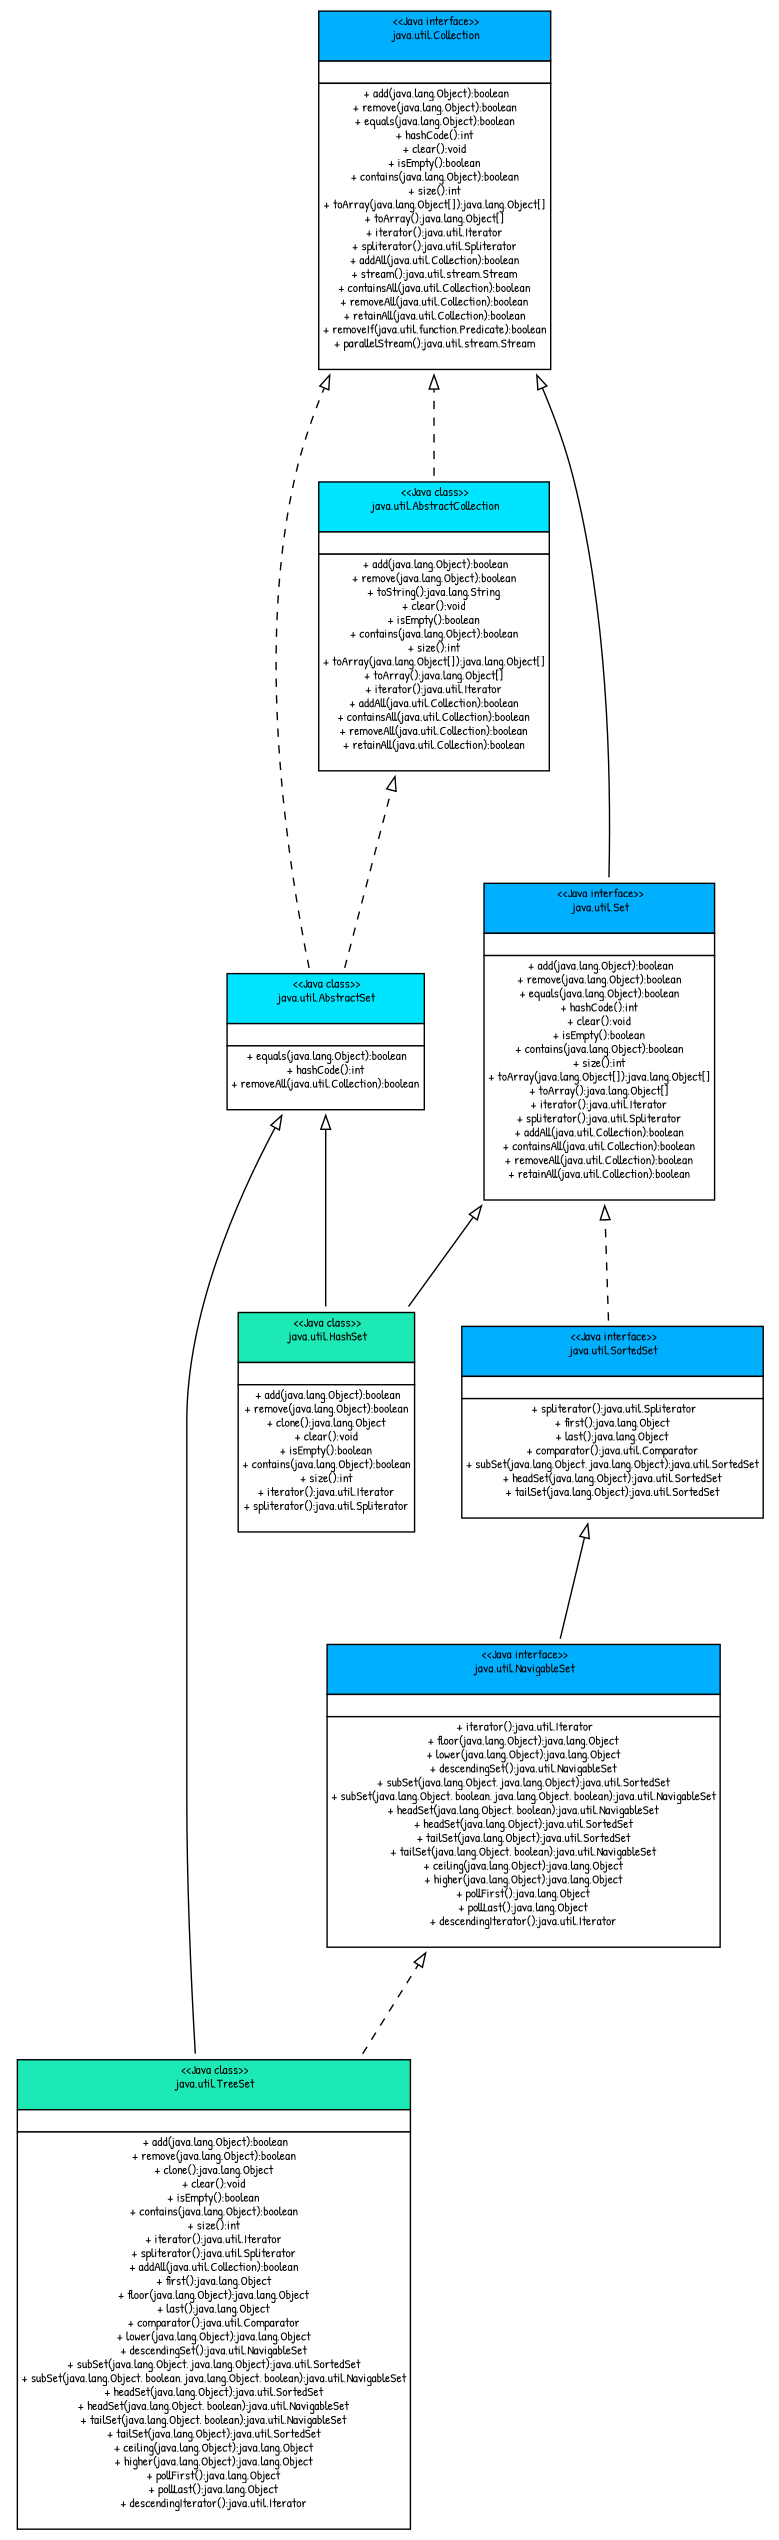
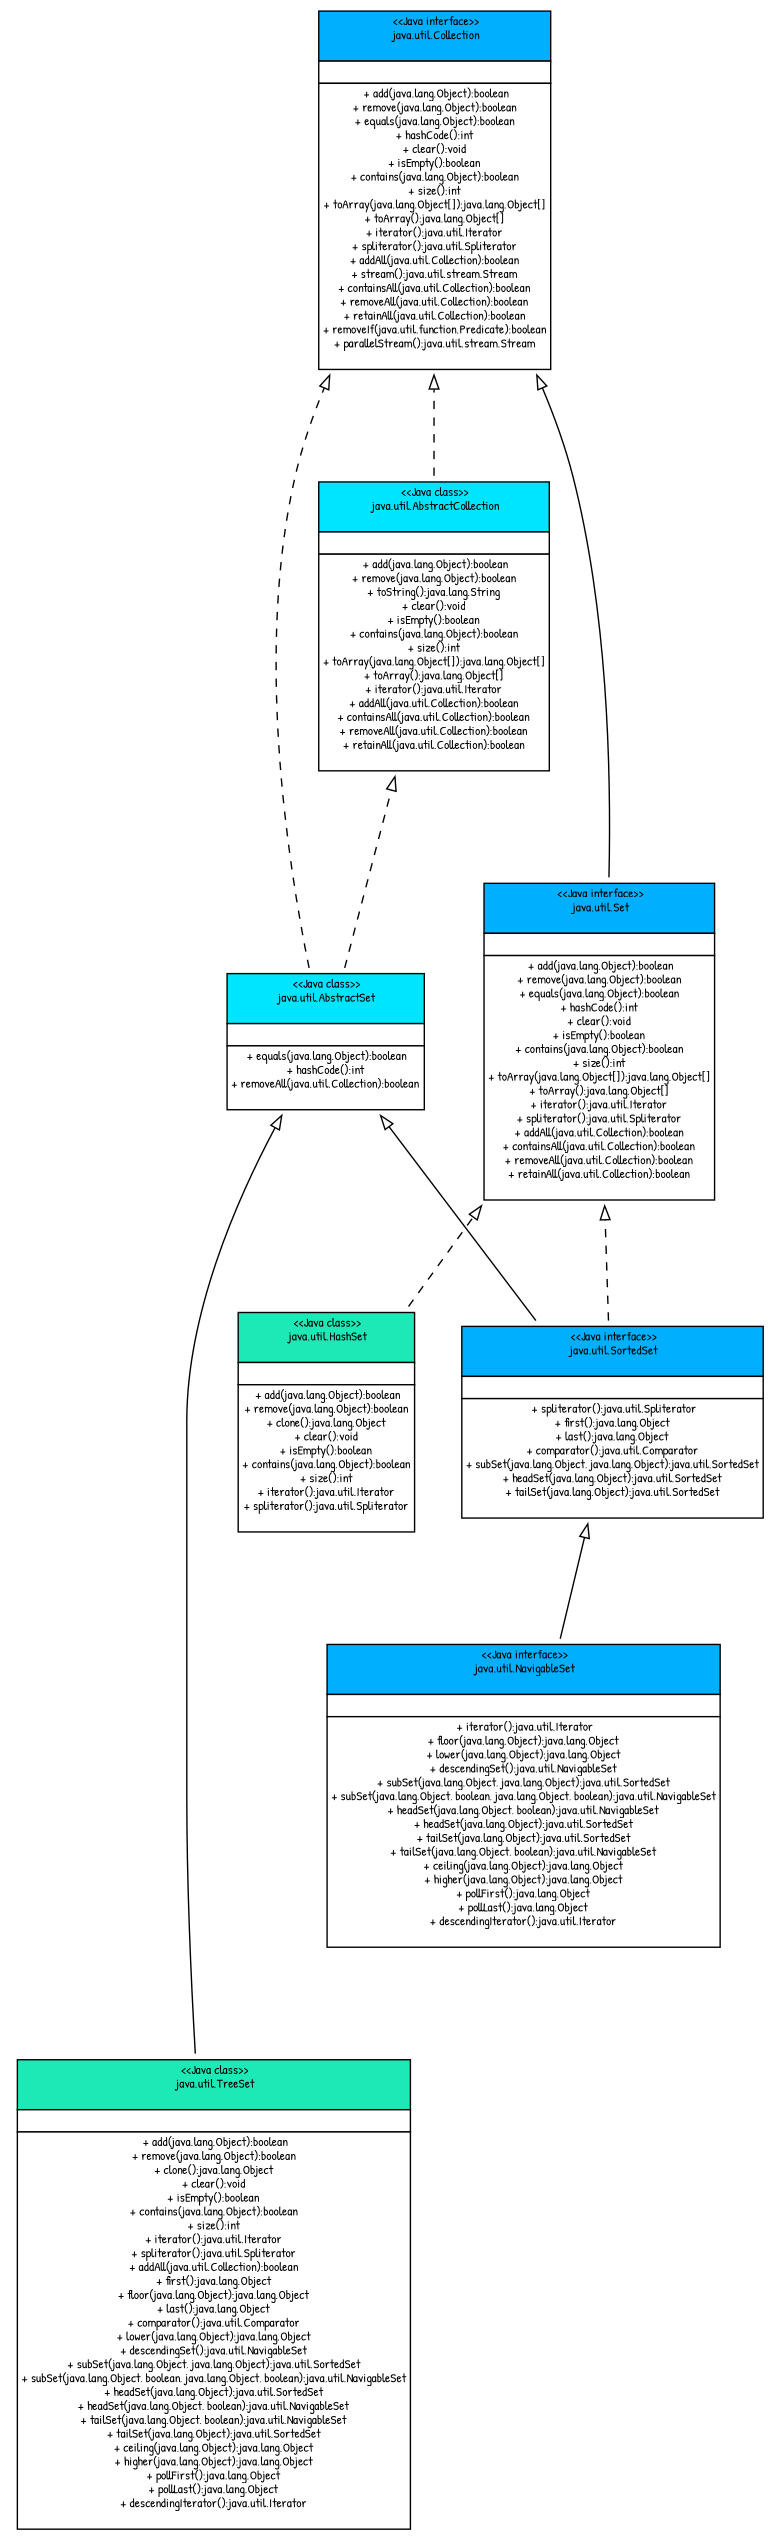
edge "java.util.HashSet" -> "java.util.AbstractSet": now "java.util.SortedSet" -> "java.util.AbstractSet"
edge "java.util.HashSet" -> "java.util.Set": style solid -> dashed
edge "java.util.TreeSet" -> "java.util.NavigableSet": removed
